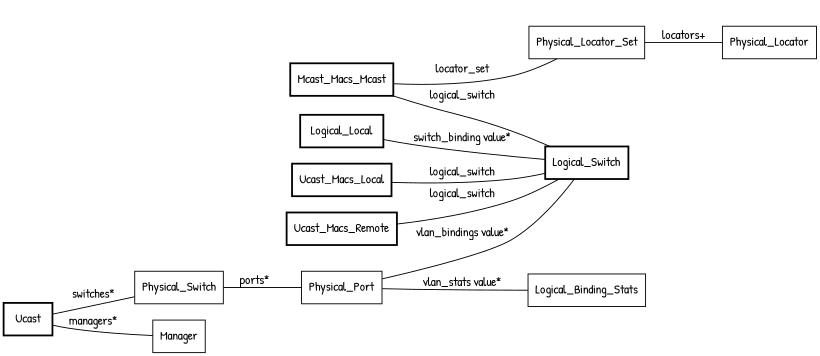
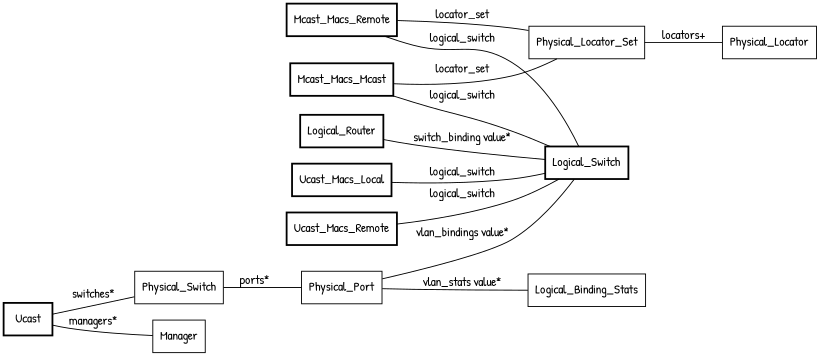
node "Mcast_Macs_Remote": added
node "Logical_Local": label "Logical_Local" -> "Logical_Router"
